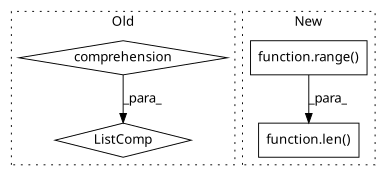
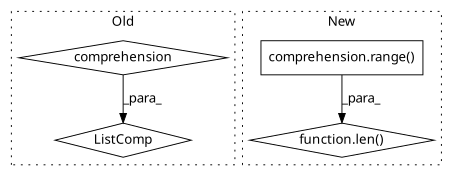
node "function.range()": label "function.range()" -> "comprehension.range()"
node "function.len()": shape box -> diamond
